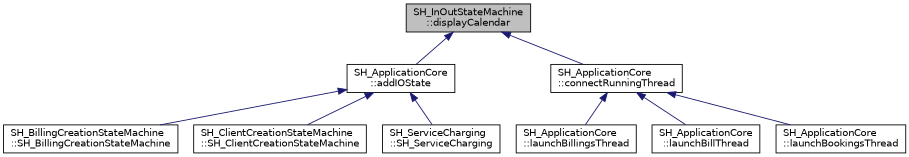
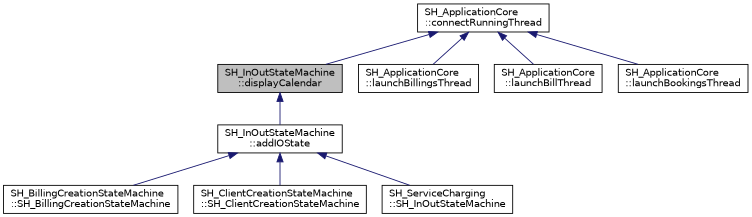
edge "SH_ApplicationCore ::connectRunningThread" -> "SH_InOutStateMachine ::displayCalendar": reversed
node "SH_ApplicationCore ::addIOState": label "SH_ApplicationCore ::addIOState" -> "SH_InOutStateMachine ::addIOState"
node "SH_ServiceCharging ::SH_ServiceCharging": label "SH_ServiceCharging ::SH_ServiceCharging" -> "SH_ServiceCharging ::SH_InOutStateMachine"
